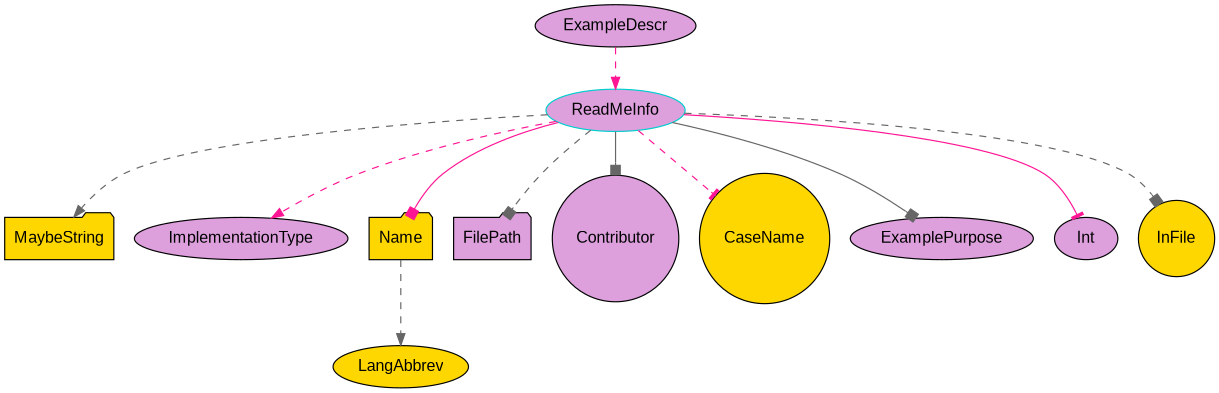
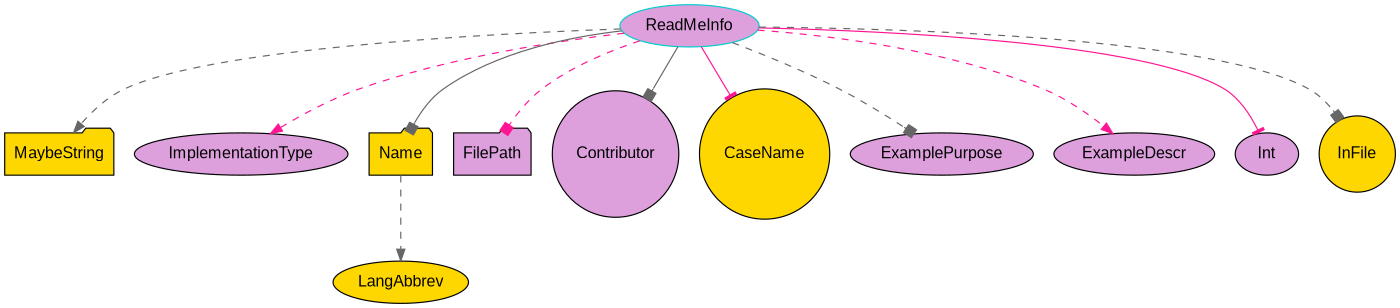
edge "ExampleDescr" -> "ReadMeInfo": reversed
edge "ReadMeInfo" -> "Name": color deeppink -> gray40
edge "ReadMeInfo" -> "ExamplePurpose": style solid -> dashed
edge "ReadMeInfo" -> "CaseName": style dashed -> solid
edge "ReadMeInfo" -> "FilePath": color gray40 -> deeppink
